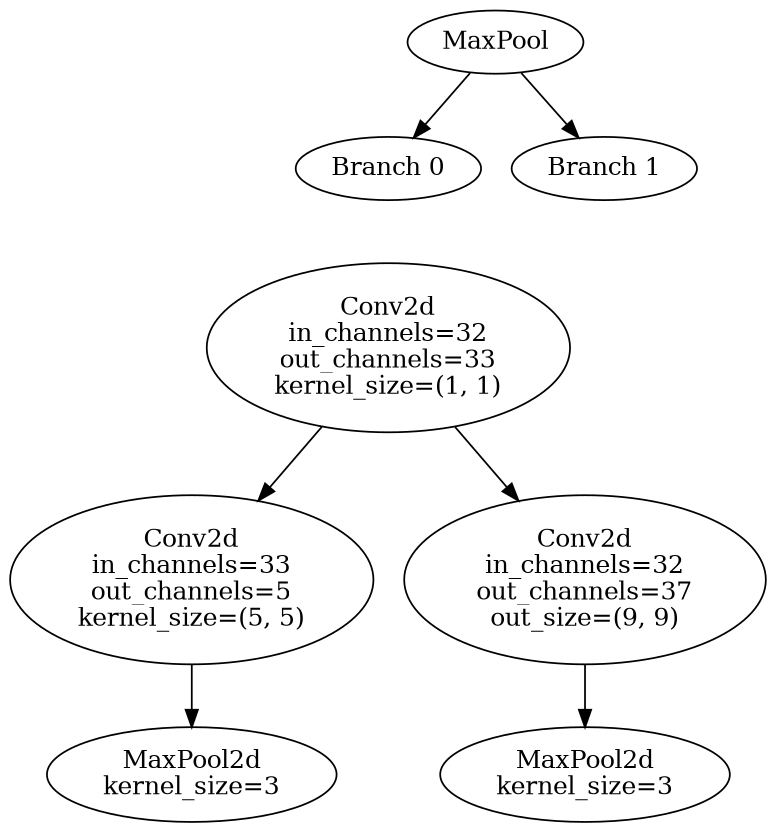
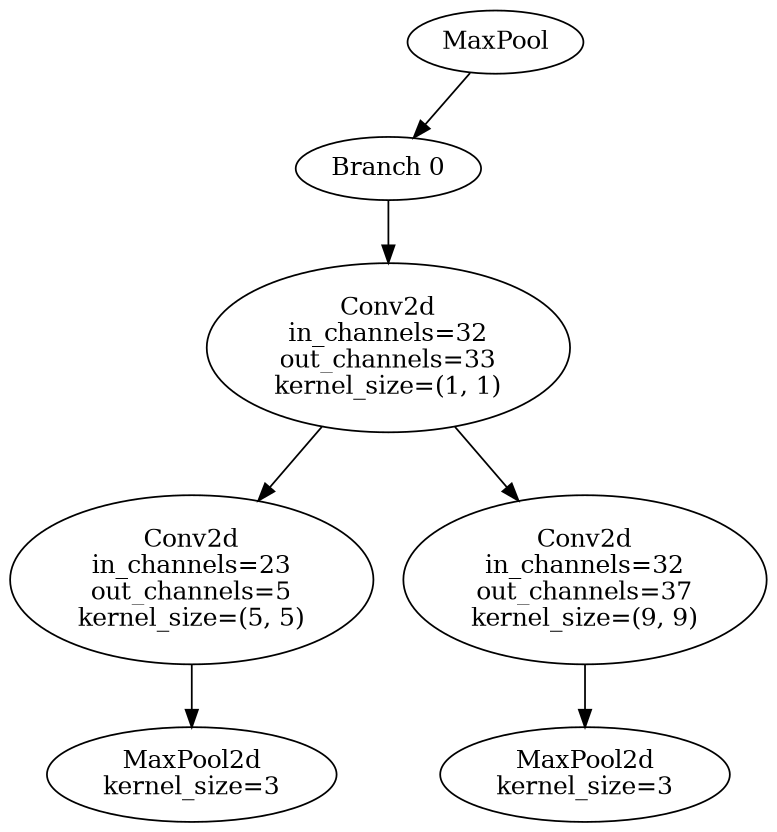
node "Branch 1": removed
edge "Branch 0" -> "Conv2d in_channels=32 out_channels=33 kernel_size=(1, 1)": added
node "Conv2d in_channels=33 out_channels=5 kernel_size=(5, 5)": label "Conv2d in_channels=33 out_channels=5 kernel_size=(5, 5)" -> "Conv2d in_channels=23 out_channels=5 kernel_size=(5, 5)"
node "Conv2d in_channels=32 out_channels=37 out_size=(9, 9)": label "Conv2d in_channels=32 out_channels=37 out_size=(9, 9)" -> "Conv2d in_channels=32 out_channels=37 kernel_size=(9, 9)"
